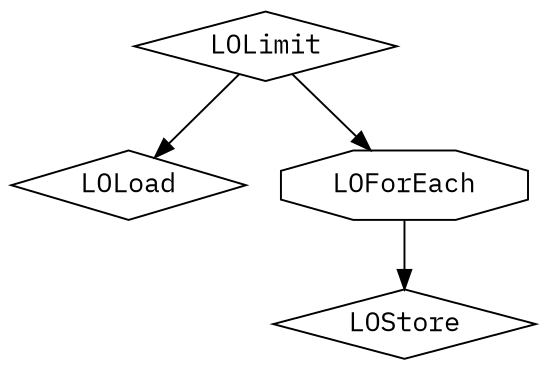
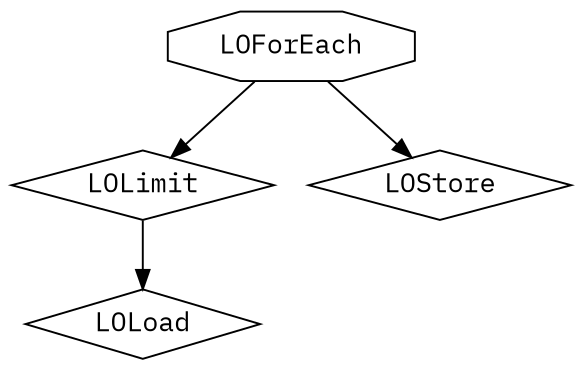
edge "LOLimit" -> "LOForEach": reversed
